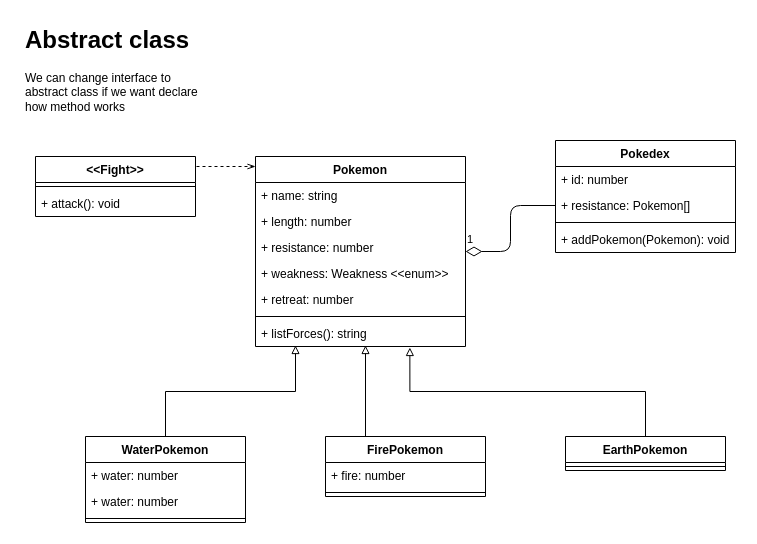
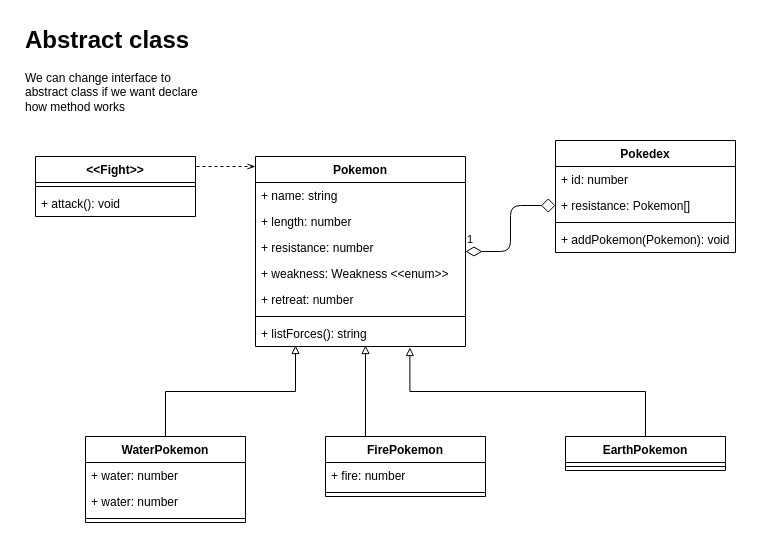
edge "+ resistance: Pokemon[]" -> "Pokemon": arrowhead none -> diamond
